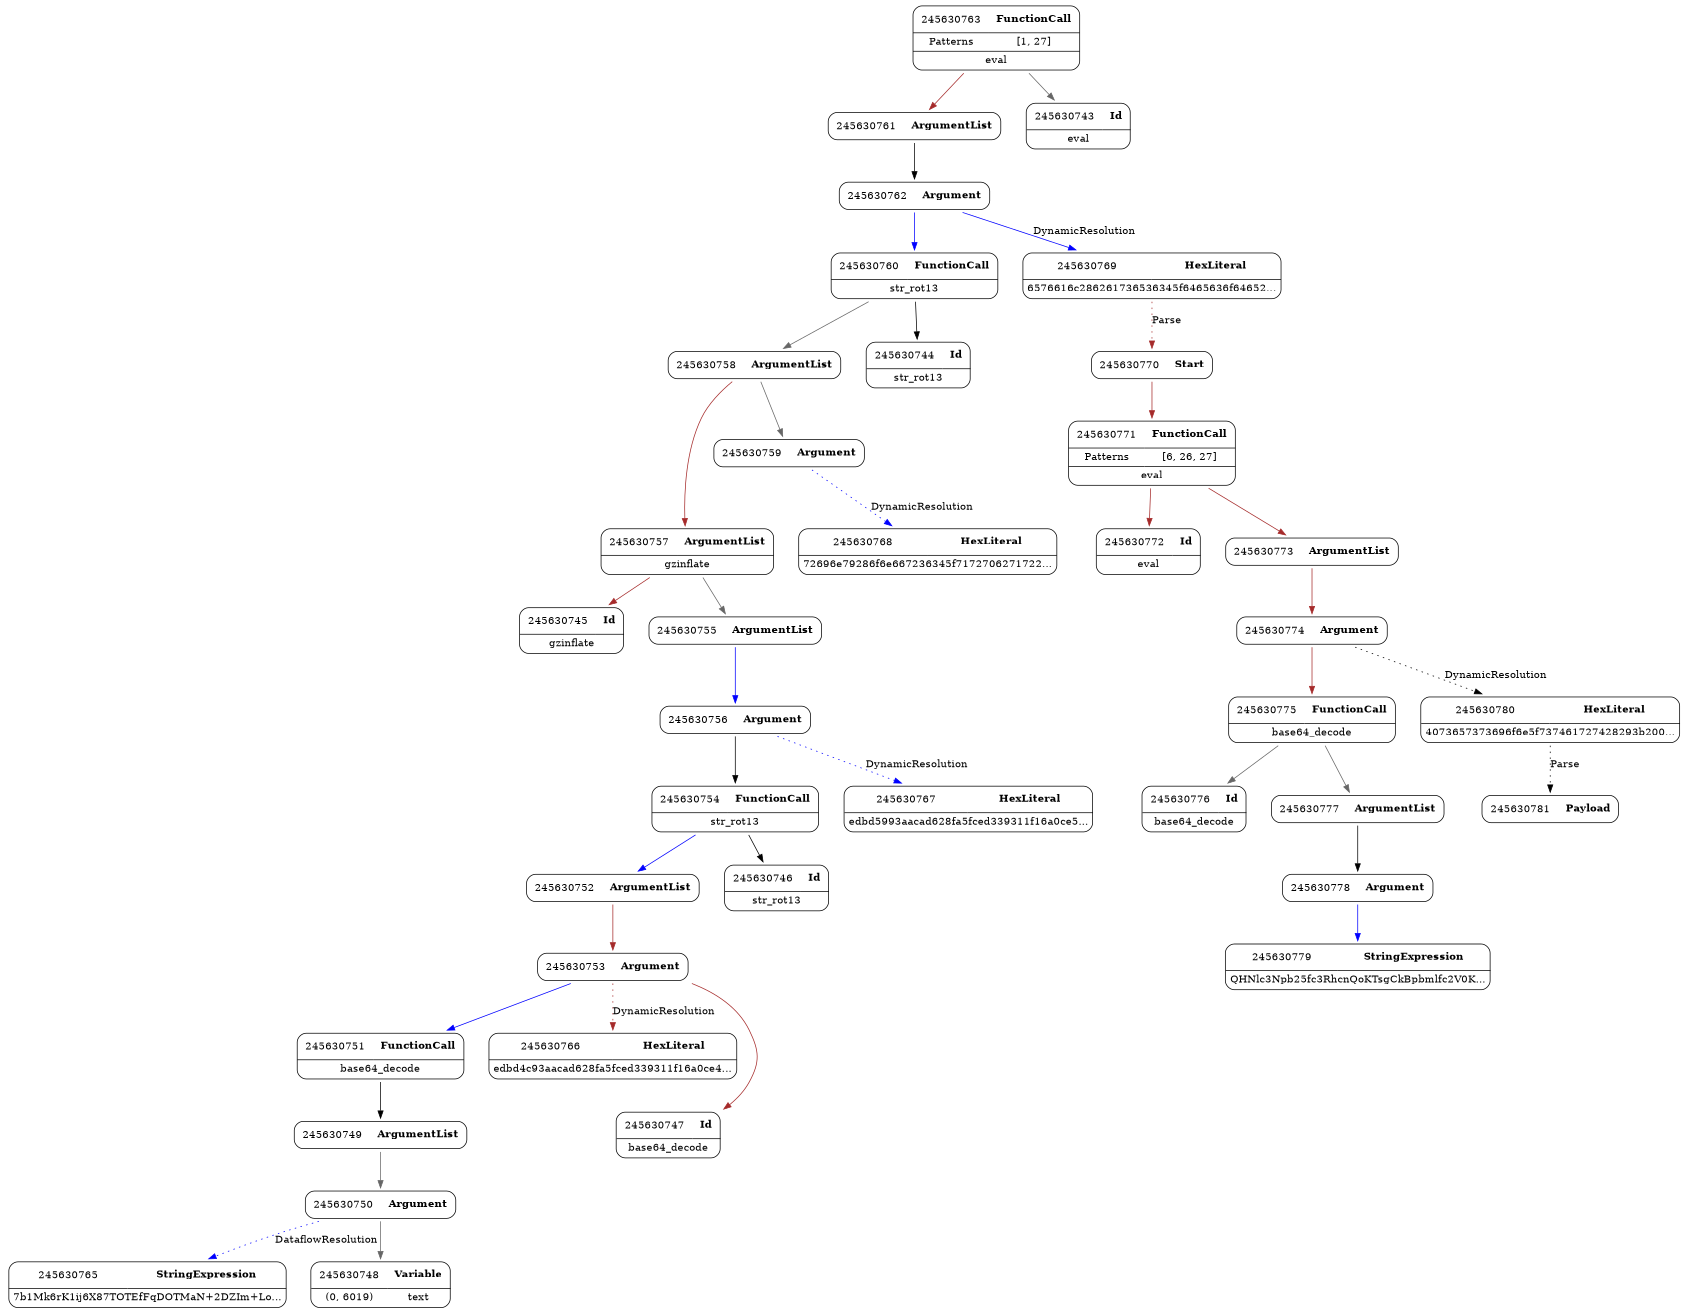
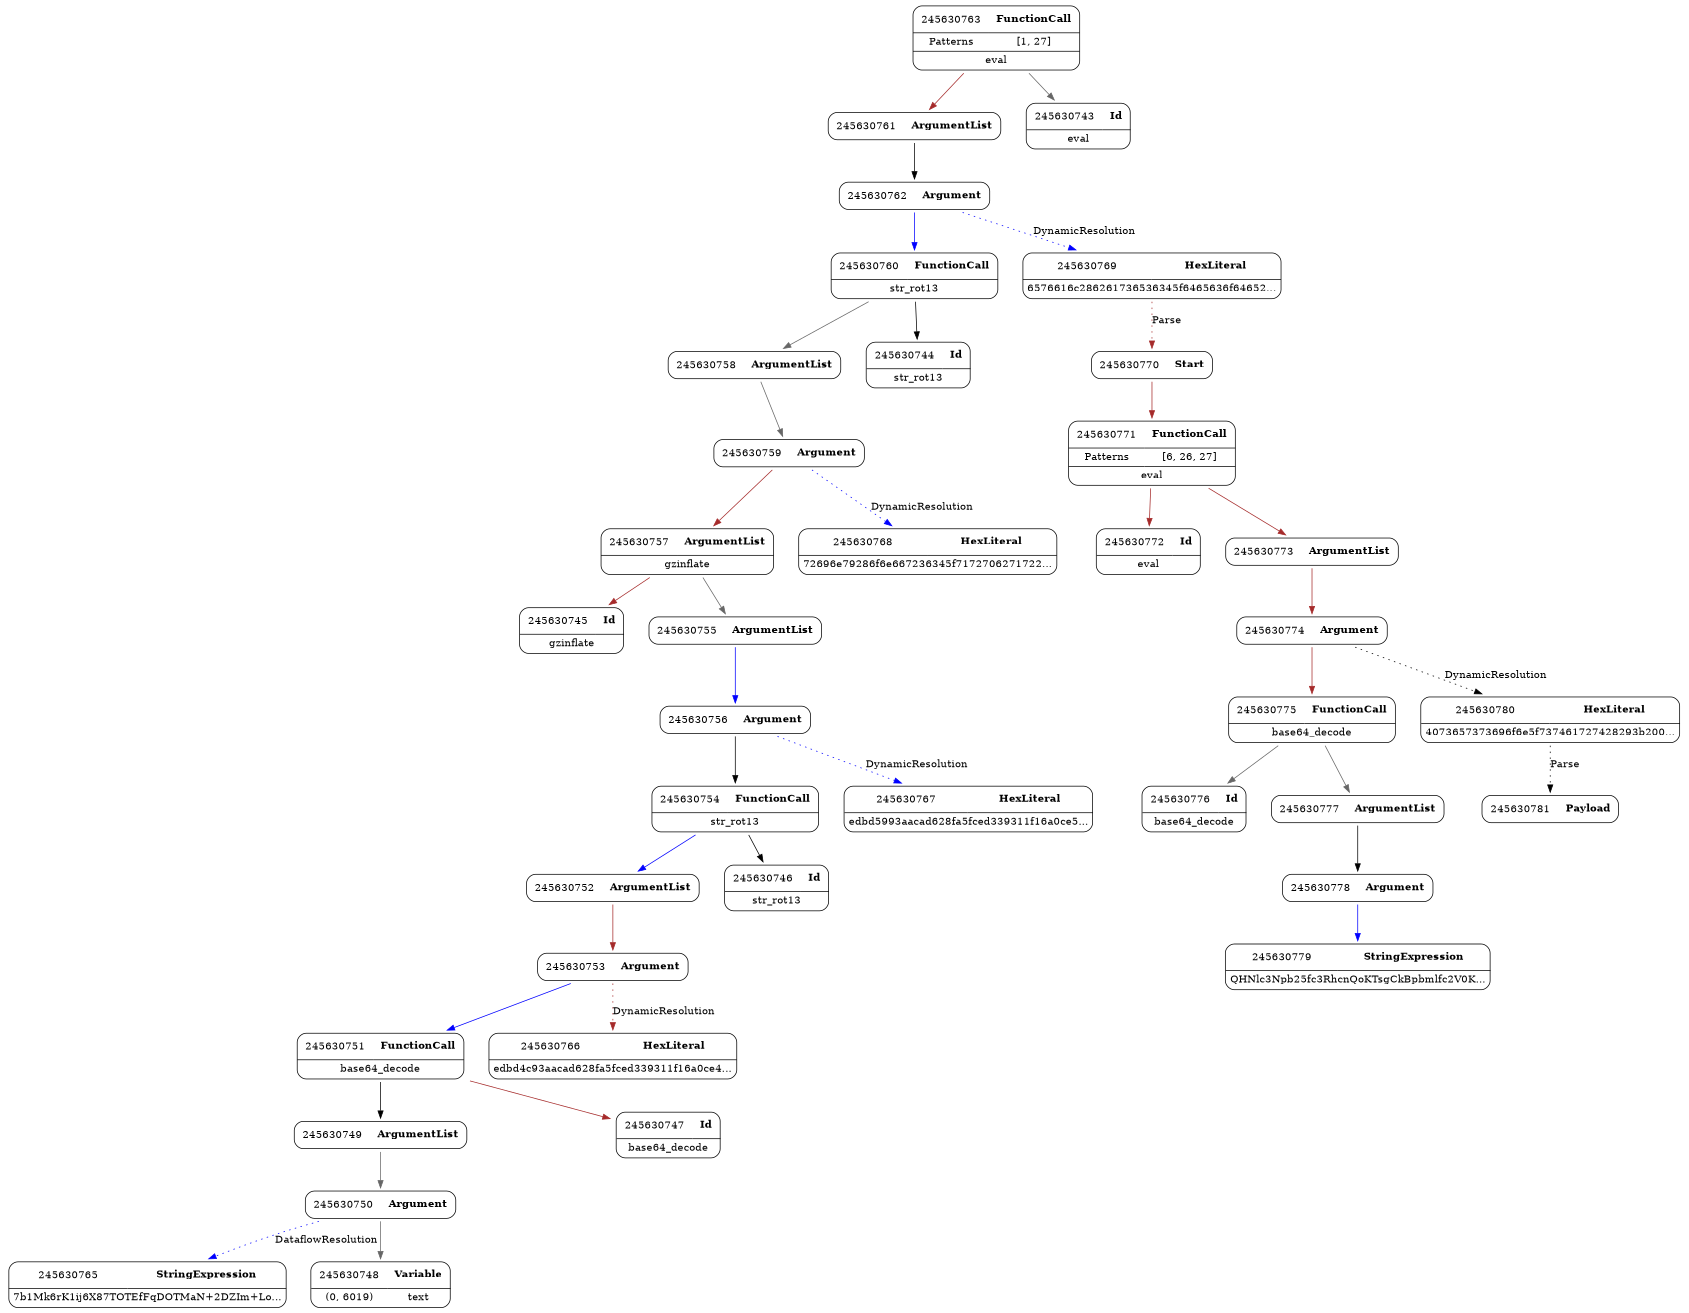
edge "245630762" -> "245630769": style solid -> dotted
edge "245630758" -> "245630757": now "245630759" -> "245630757"
edge "245630753" -> "245630747": now "245630751" -> "245630747"
